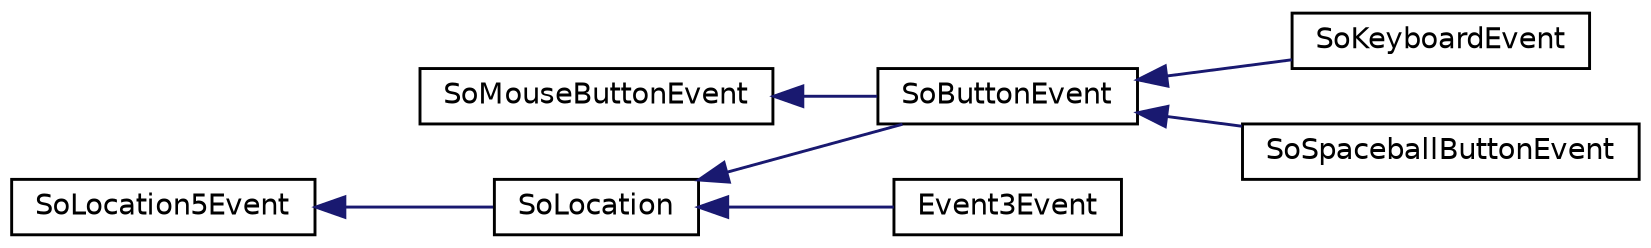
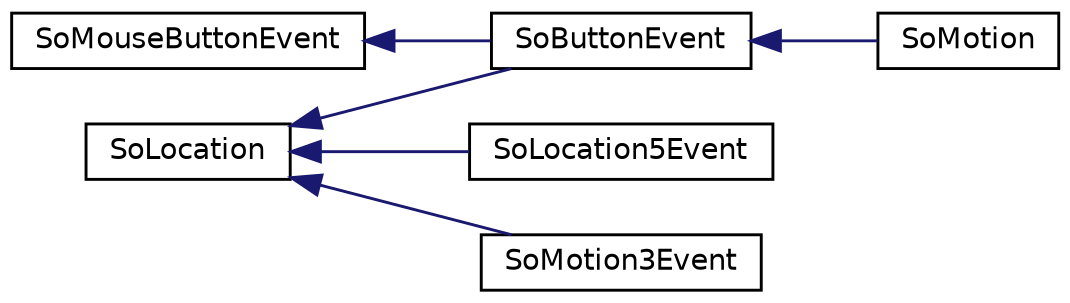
node "SoKeyboardEvent": label "SoKeyboardEvent" -> "SoMotion"
node "SoSpaceballButtonEvent": removed
edge "SoLocation" -> "SoLocation5Event": reversed
node "Event3Event": label "Event3Event" -> "SoMotion3Event"
